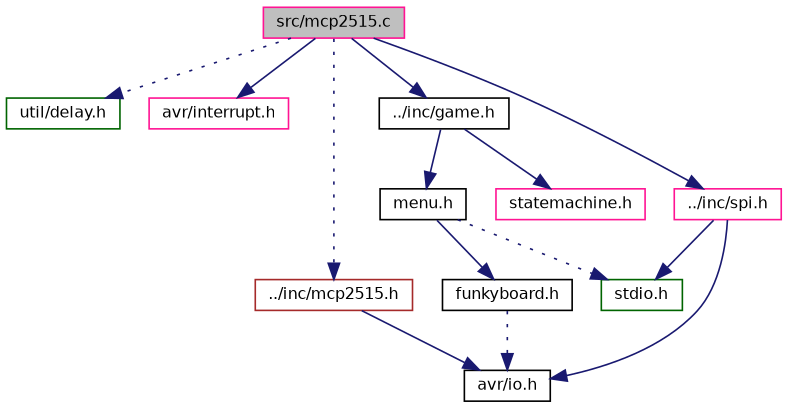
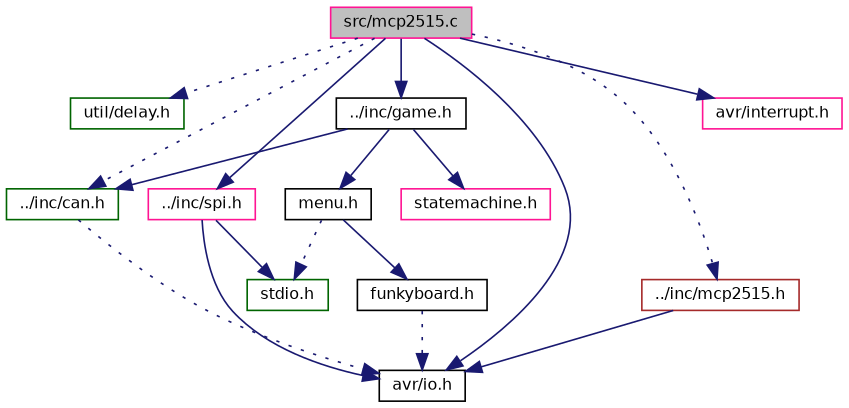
edge "src/mcp2515.c" -> "avr/io.h": added
node "../inc/can.h": added
